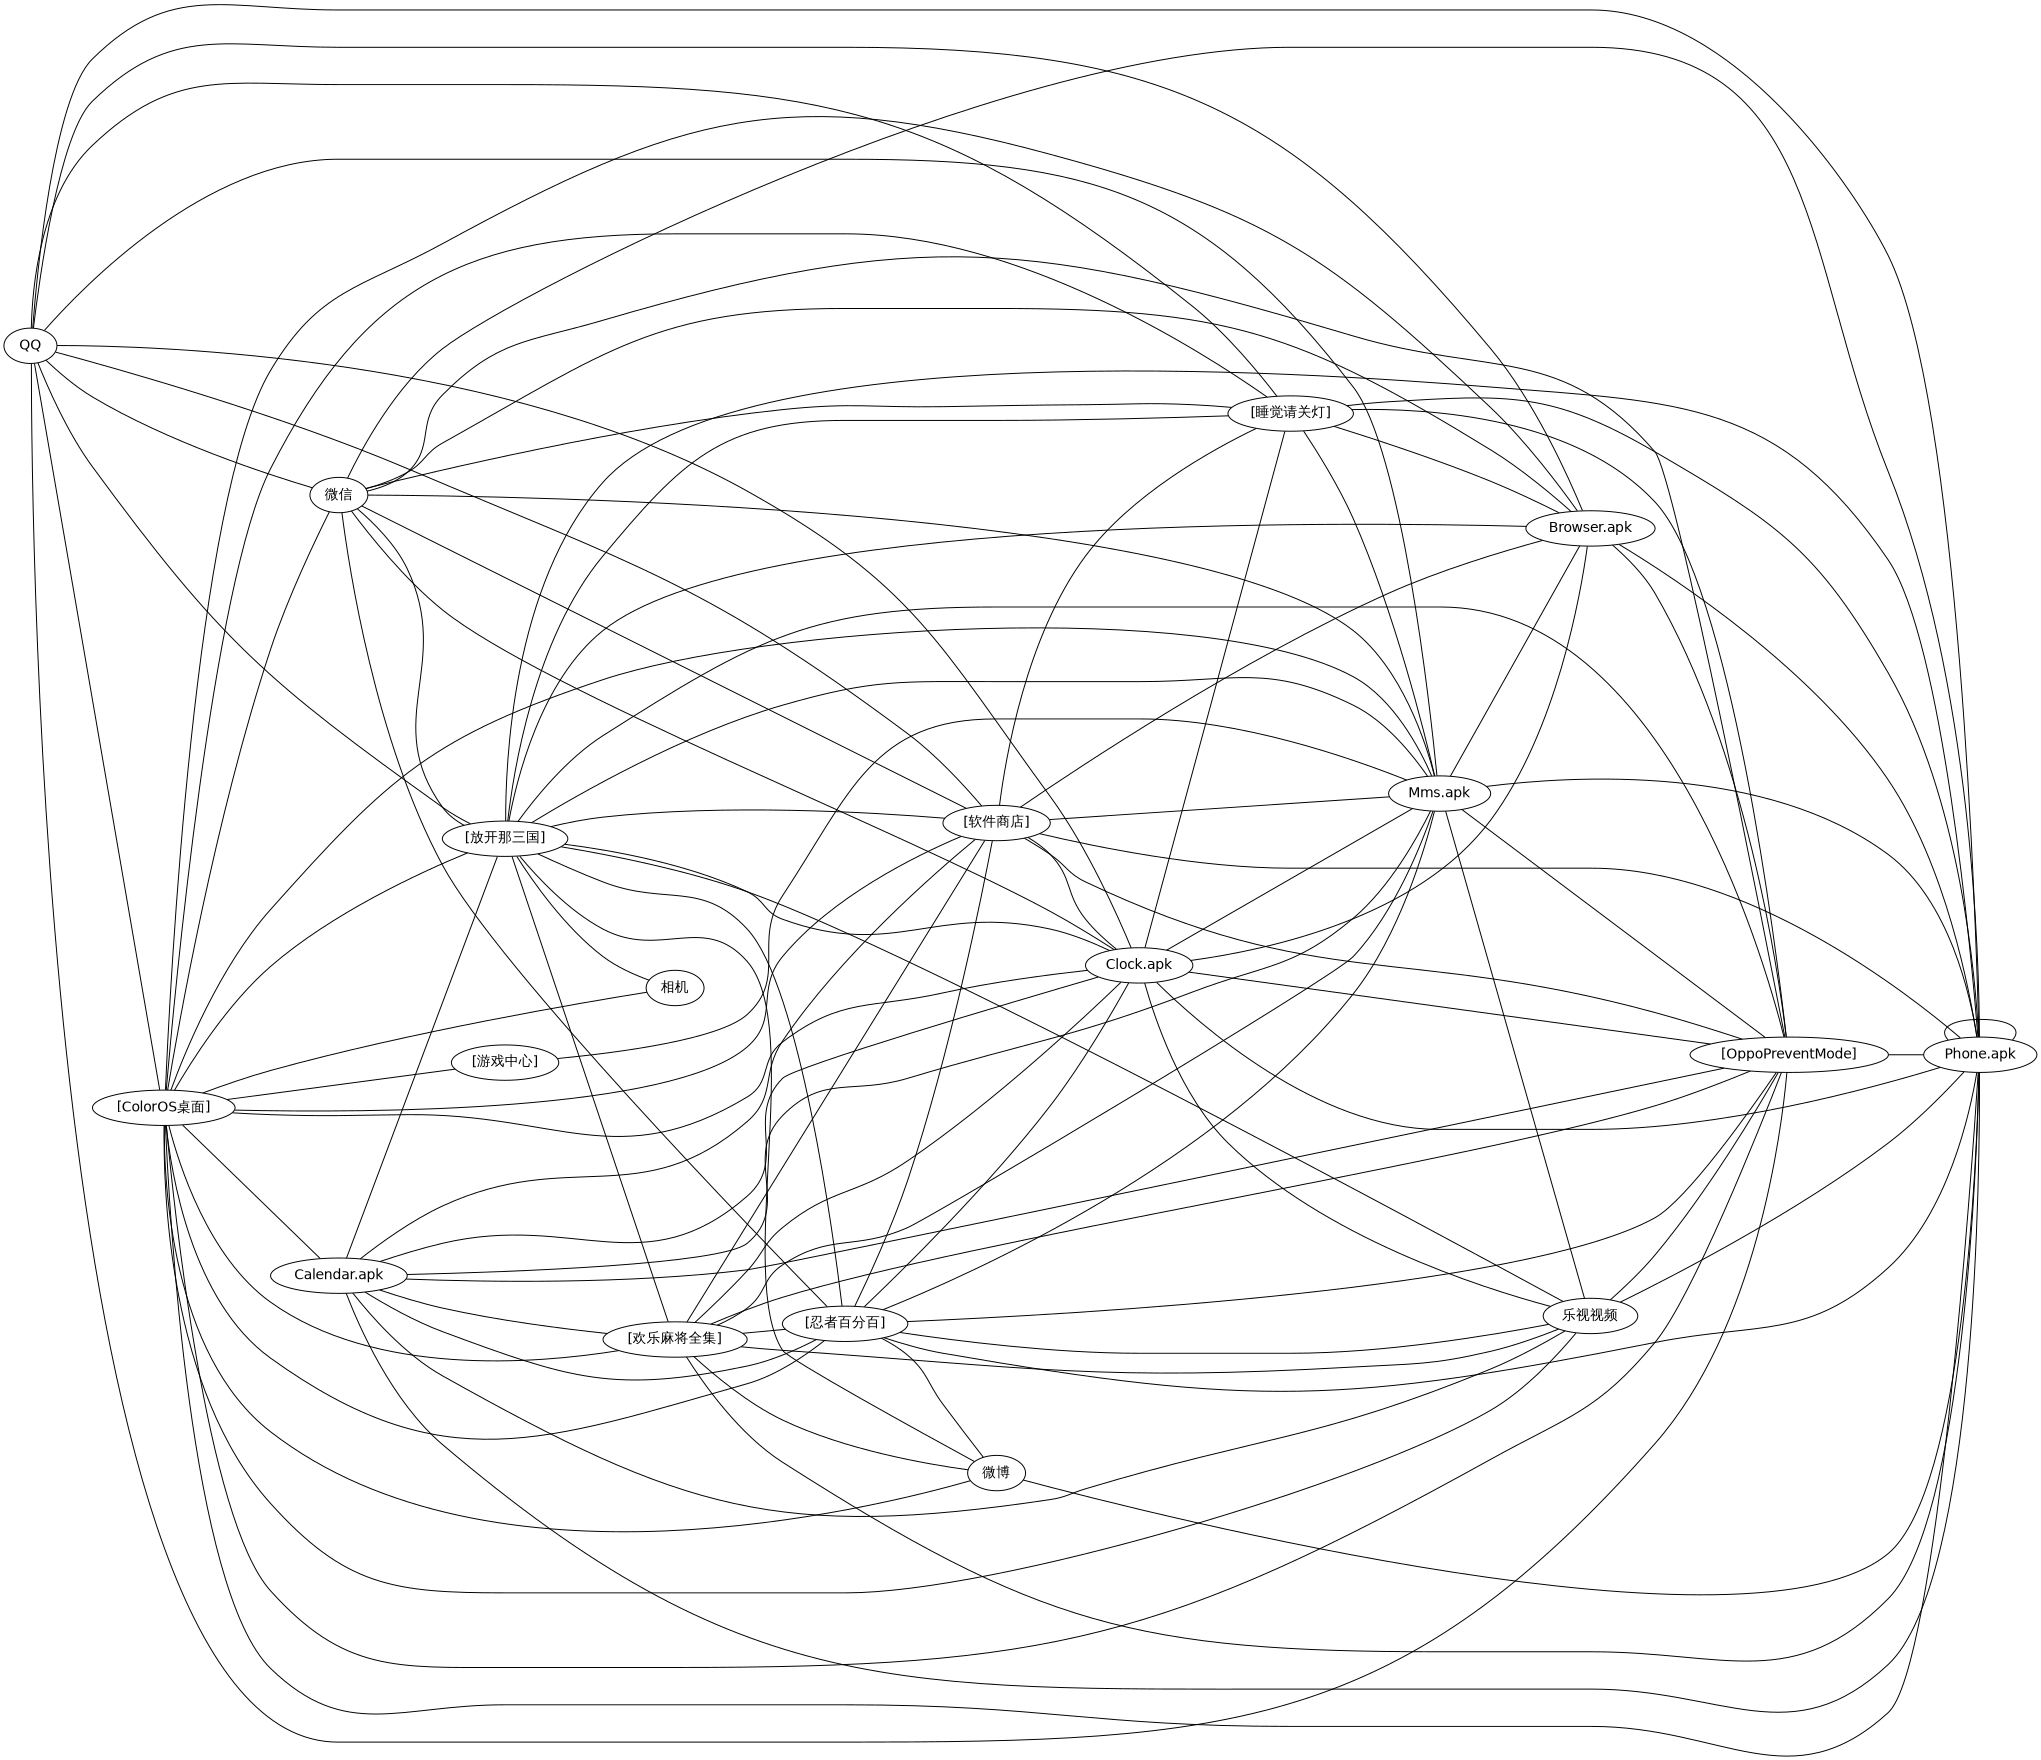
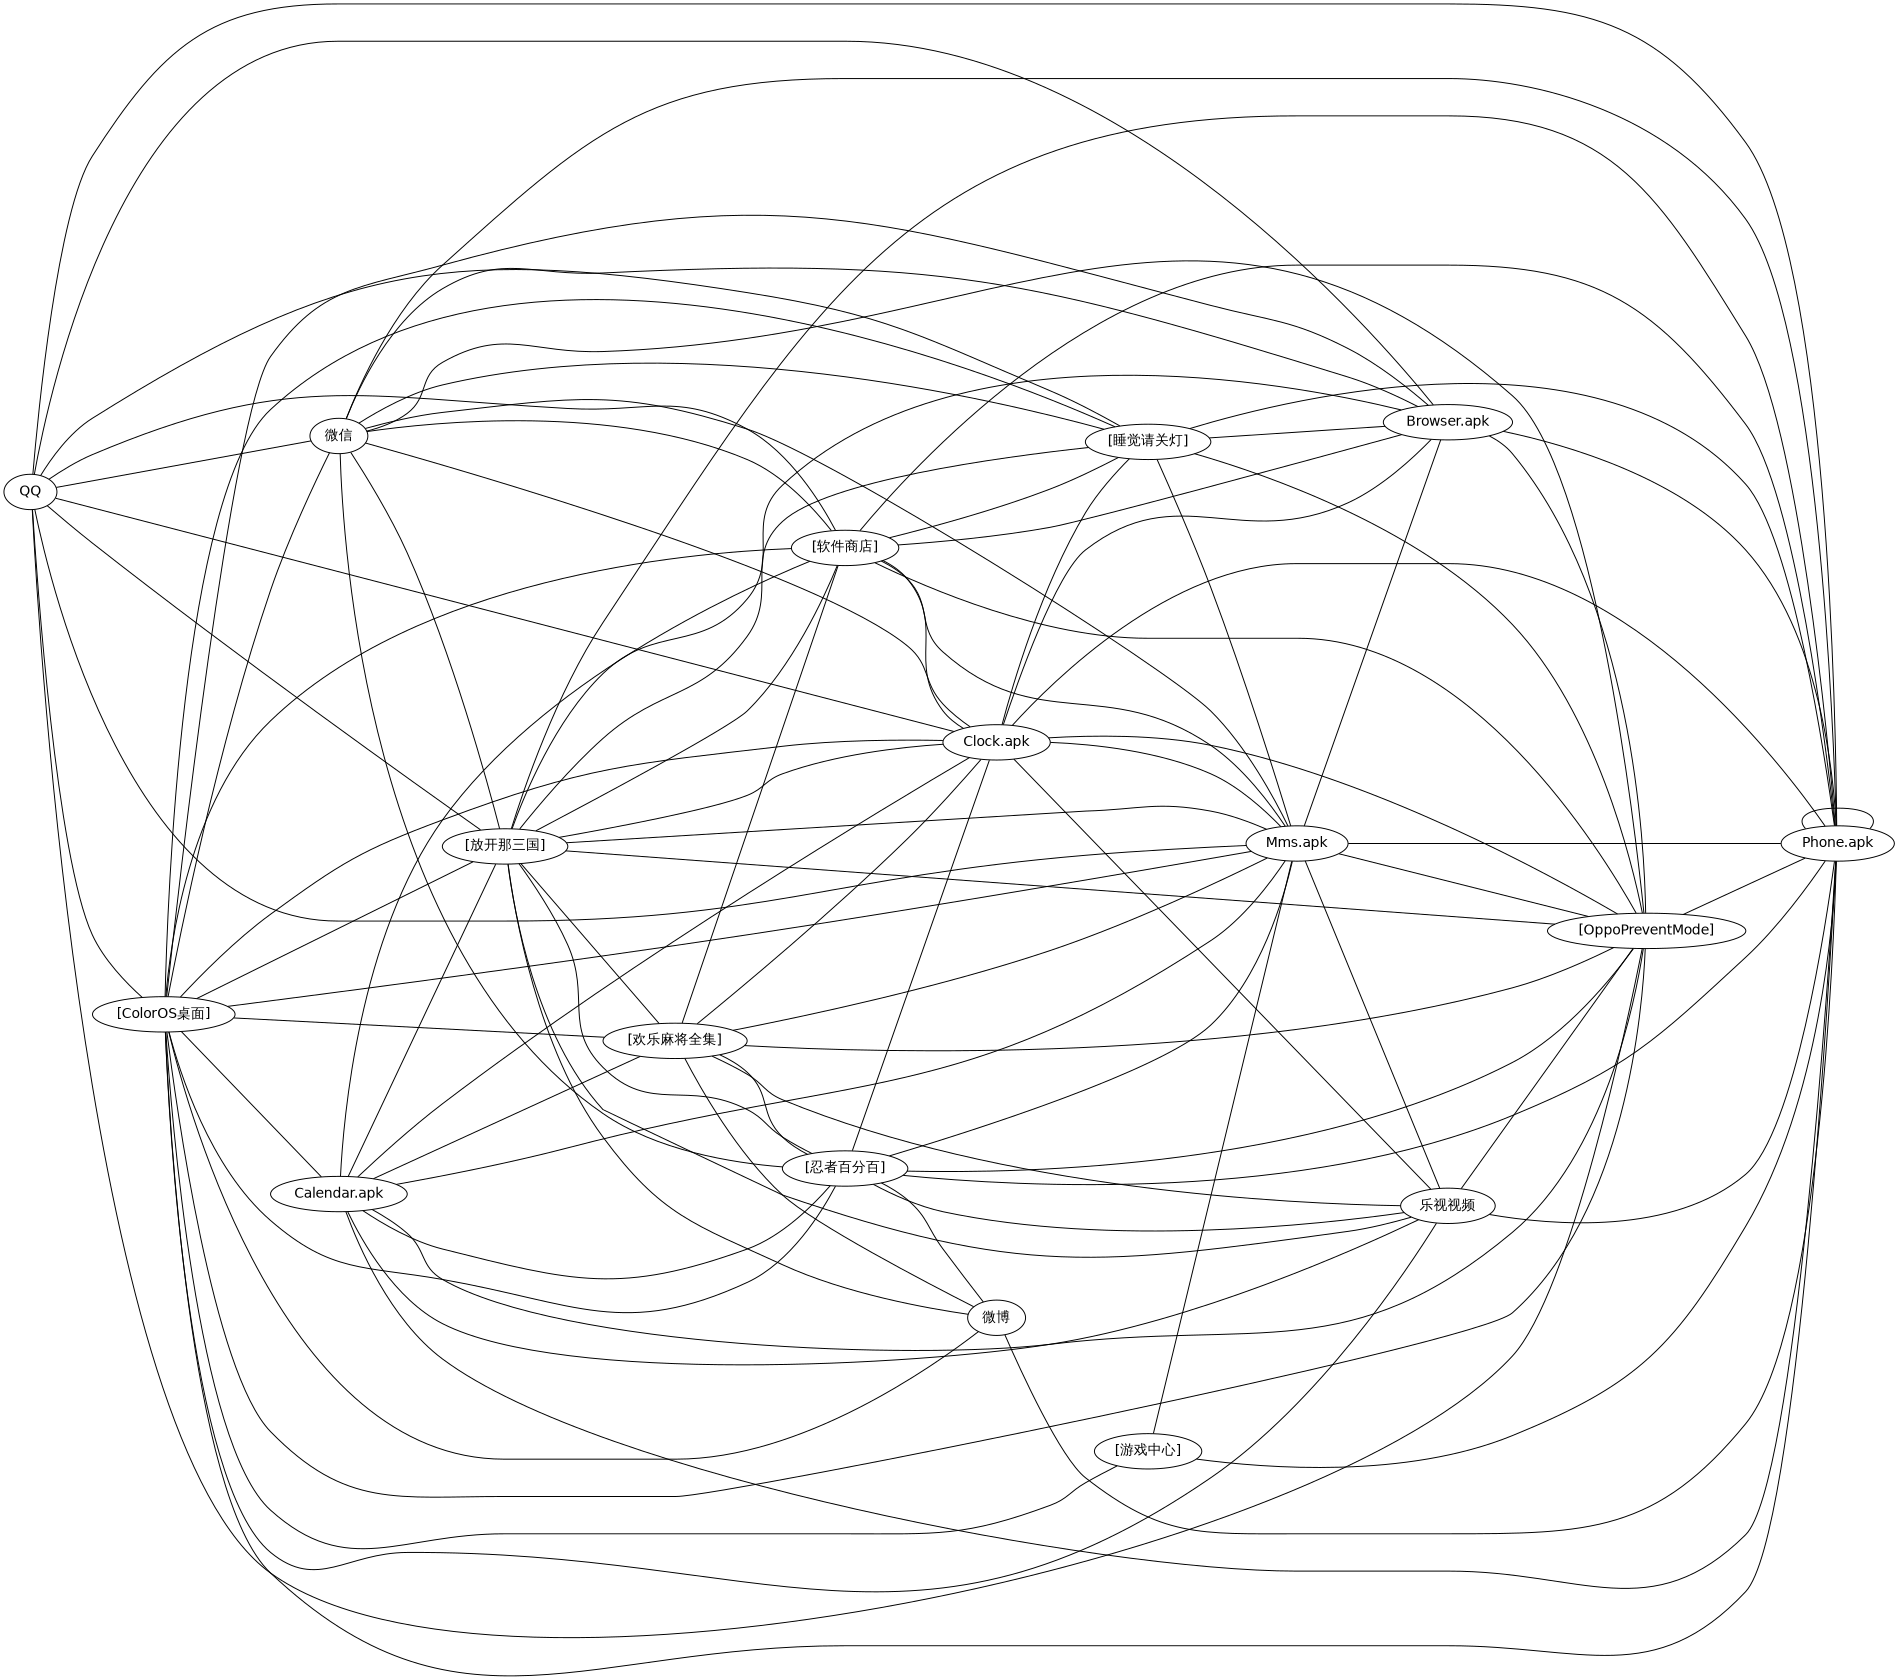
node "相机": removed
edge "[软件商店]" -- "[忍者百分百]": removed
edge "Phone.apk" -- "[欢乐麻将全集]": now "Phone.apk" -- "[游戏中心]"
